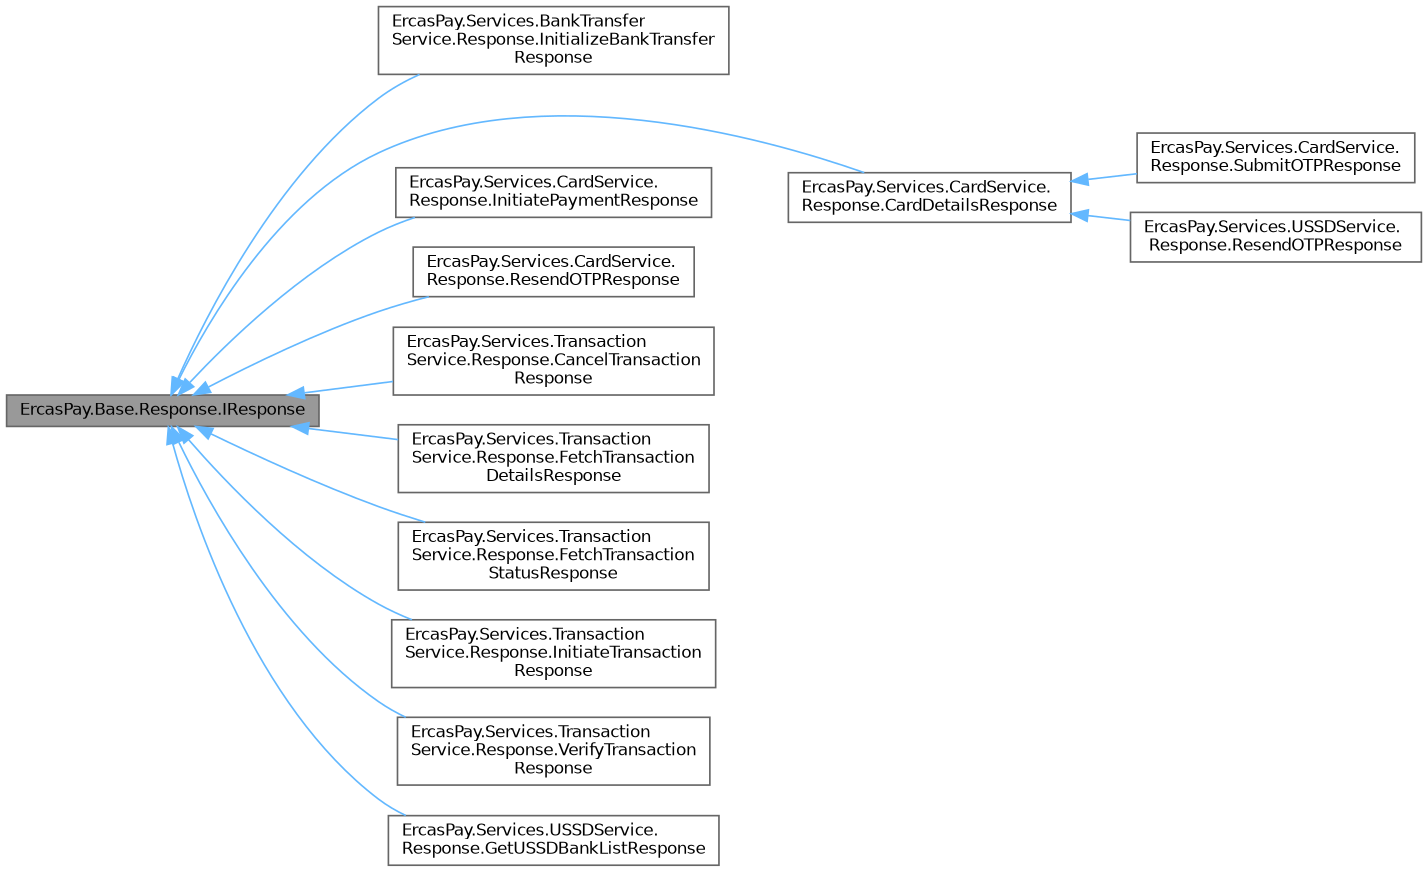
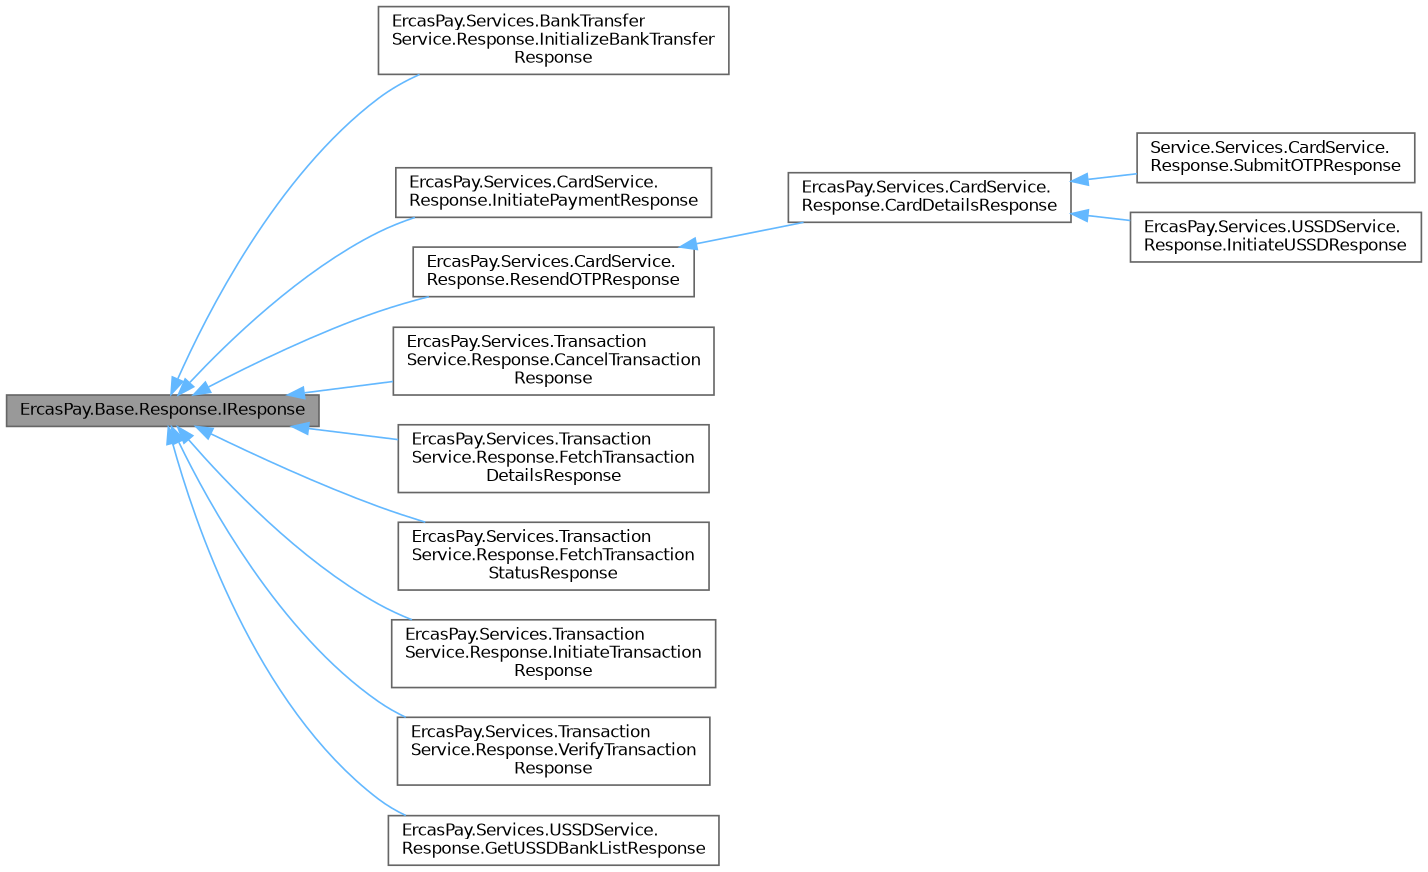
edge "ErcasPay.Services.CardService. Response.CardDetailsResponse" -> "ErcasPay.Base.Response.IResponse": now "ErcasPay.Services.CardService. Response.CardDetailsResponse" -> "ErcasPay.Services.CardService. Response.ResendOTPResponse"
node "ErcasPay.Services.CardService. Response.SubmitOTPResponse": label "ErcasPay.Services.CardService. Response.SubmitOTPResponse" -> "Service.Services.CardService. Response.SubmitOTPResponse"
node "ErcasPay.Services.USSDService. Response.ResendOTPResponse": label "ErcasPay.Services.USSDService. Response.ResendOTPResponse" -> "ErcasPay.Services.USSDService. Response.InitiateUSSDResponse"
